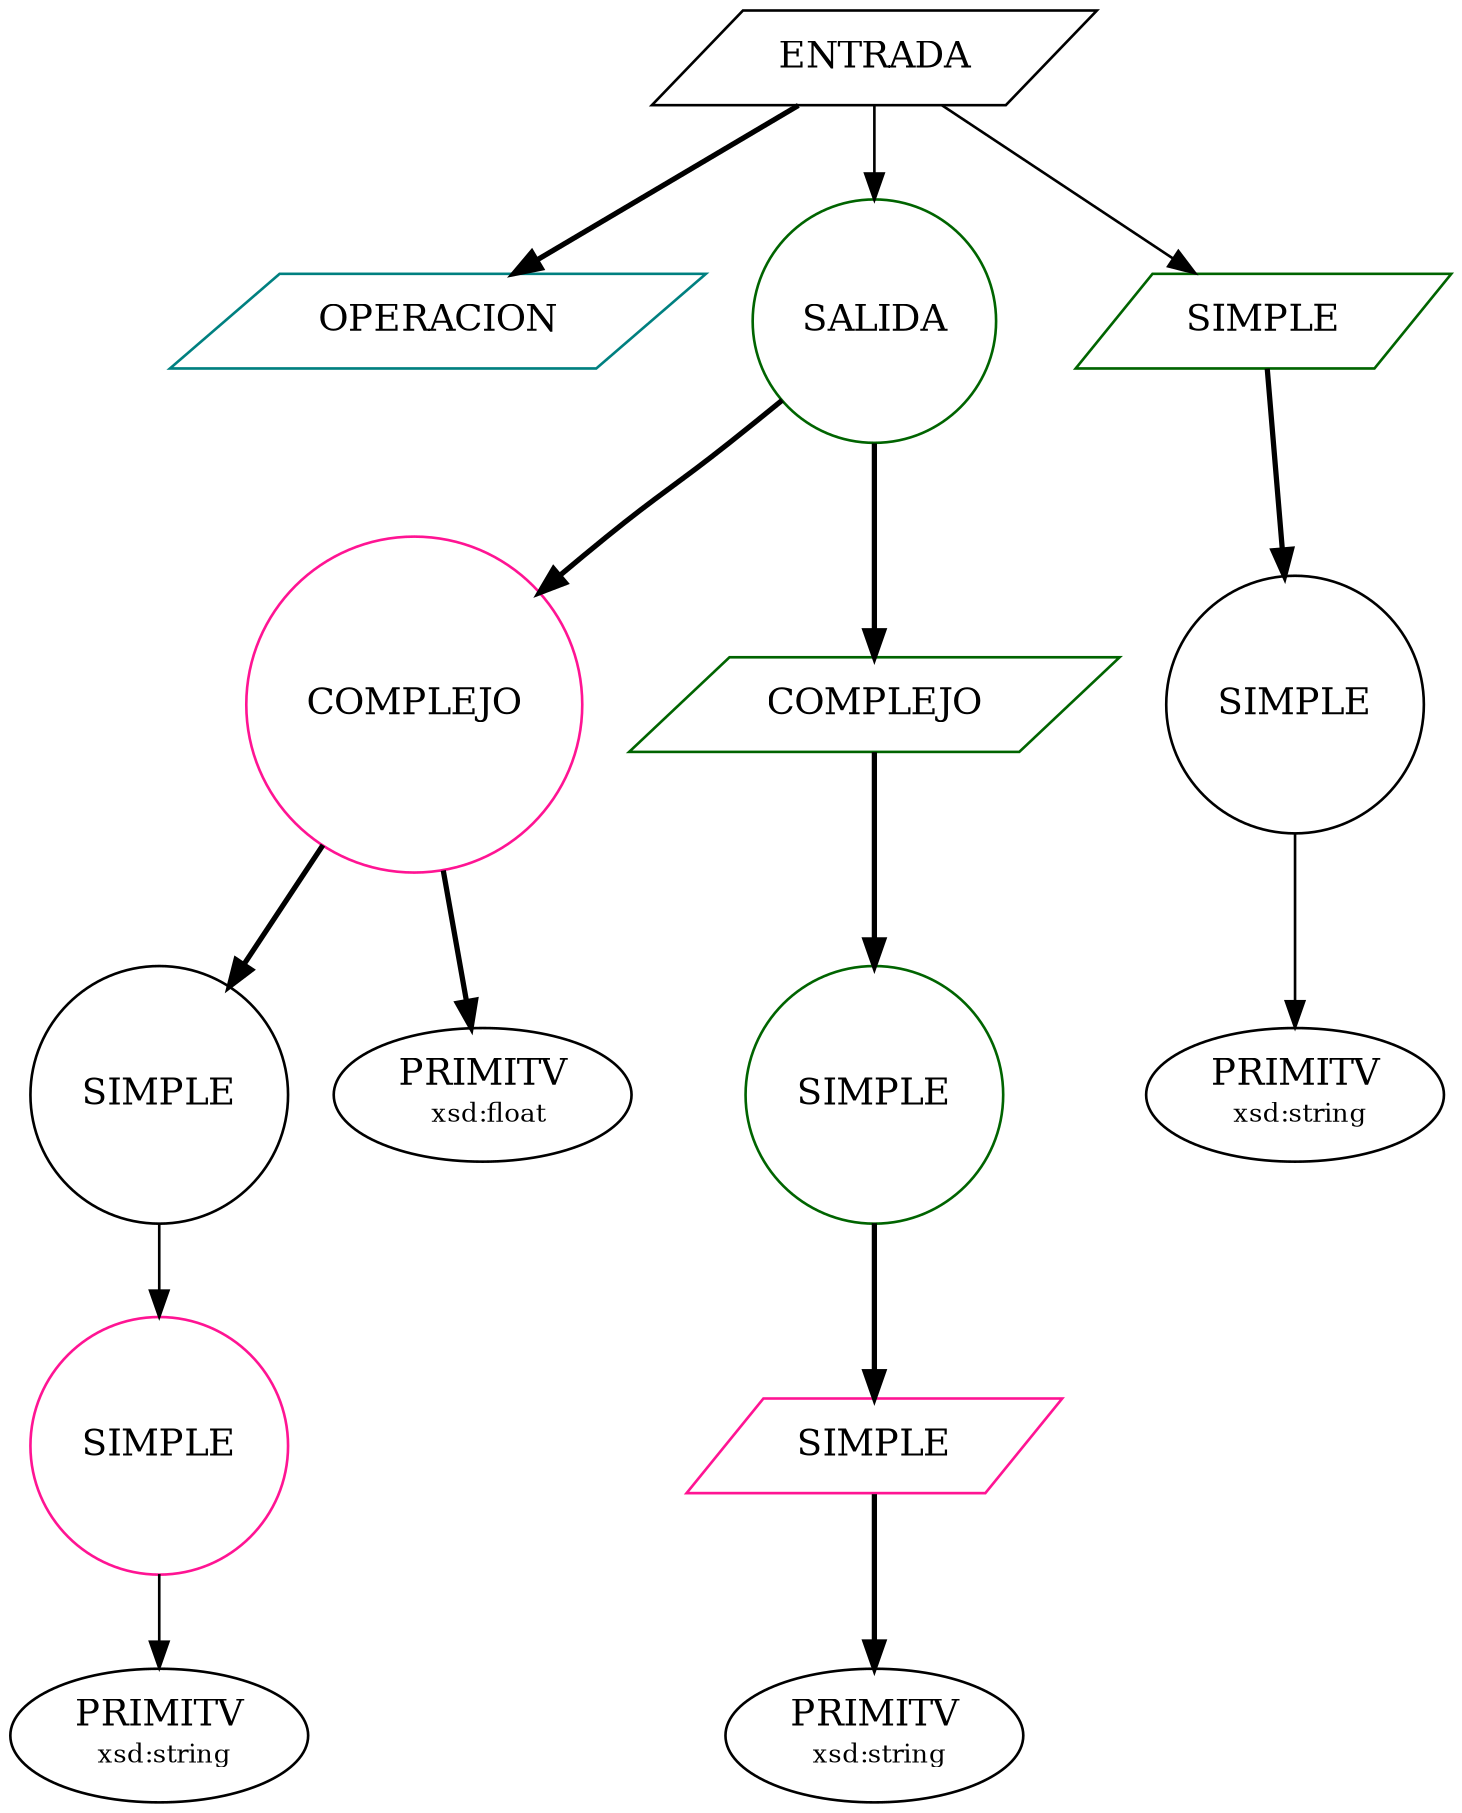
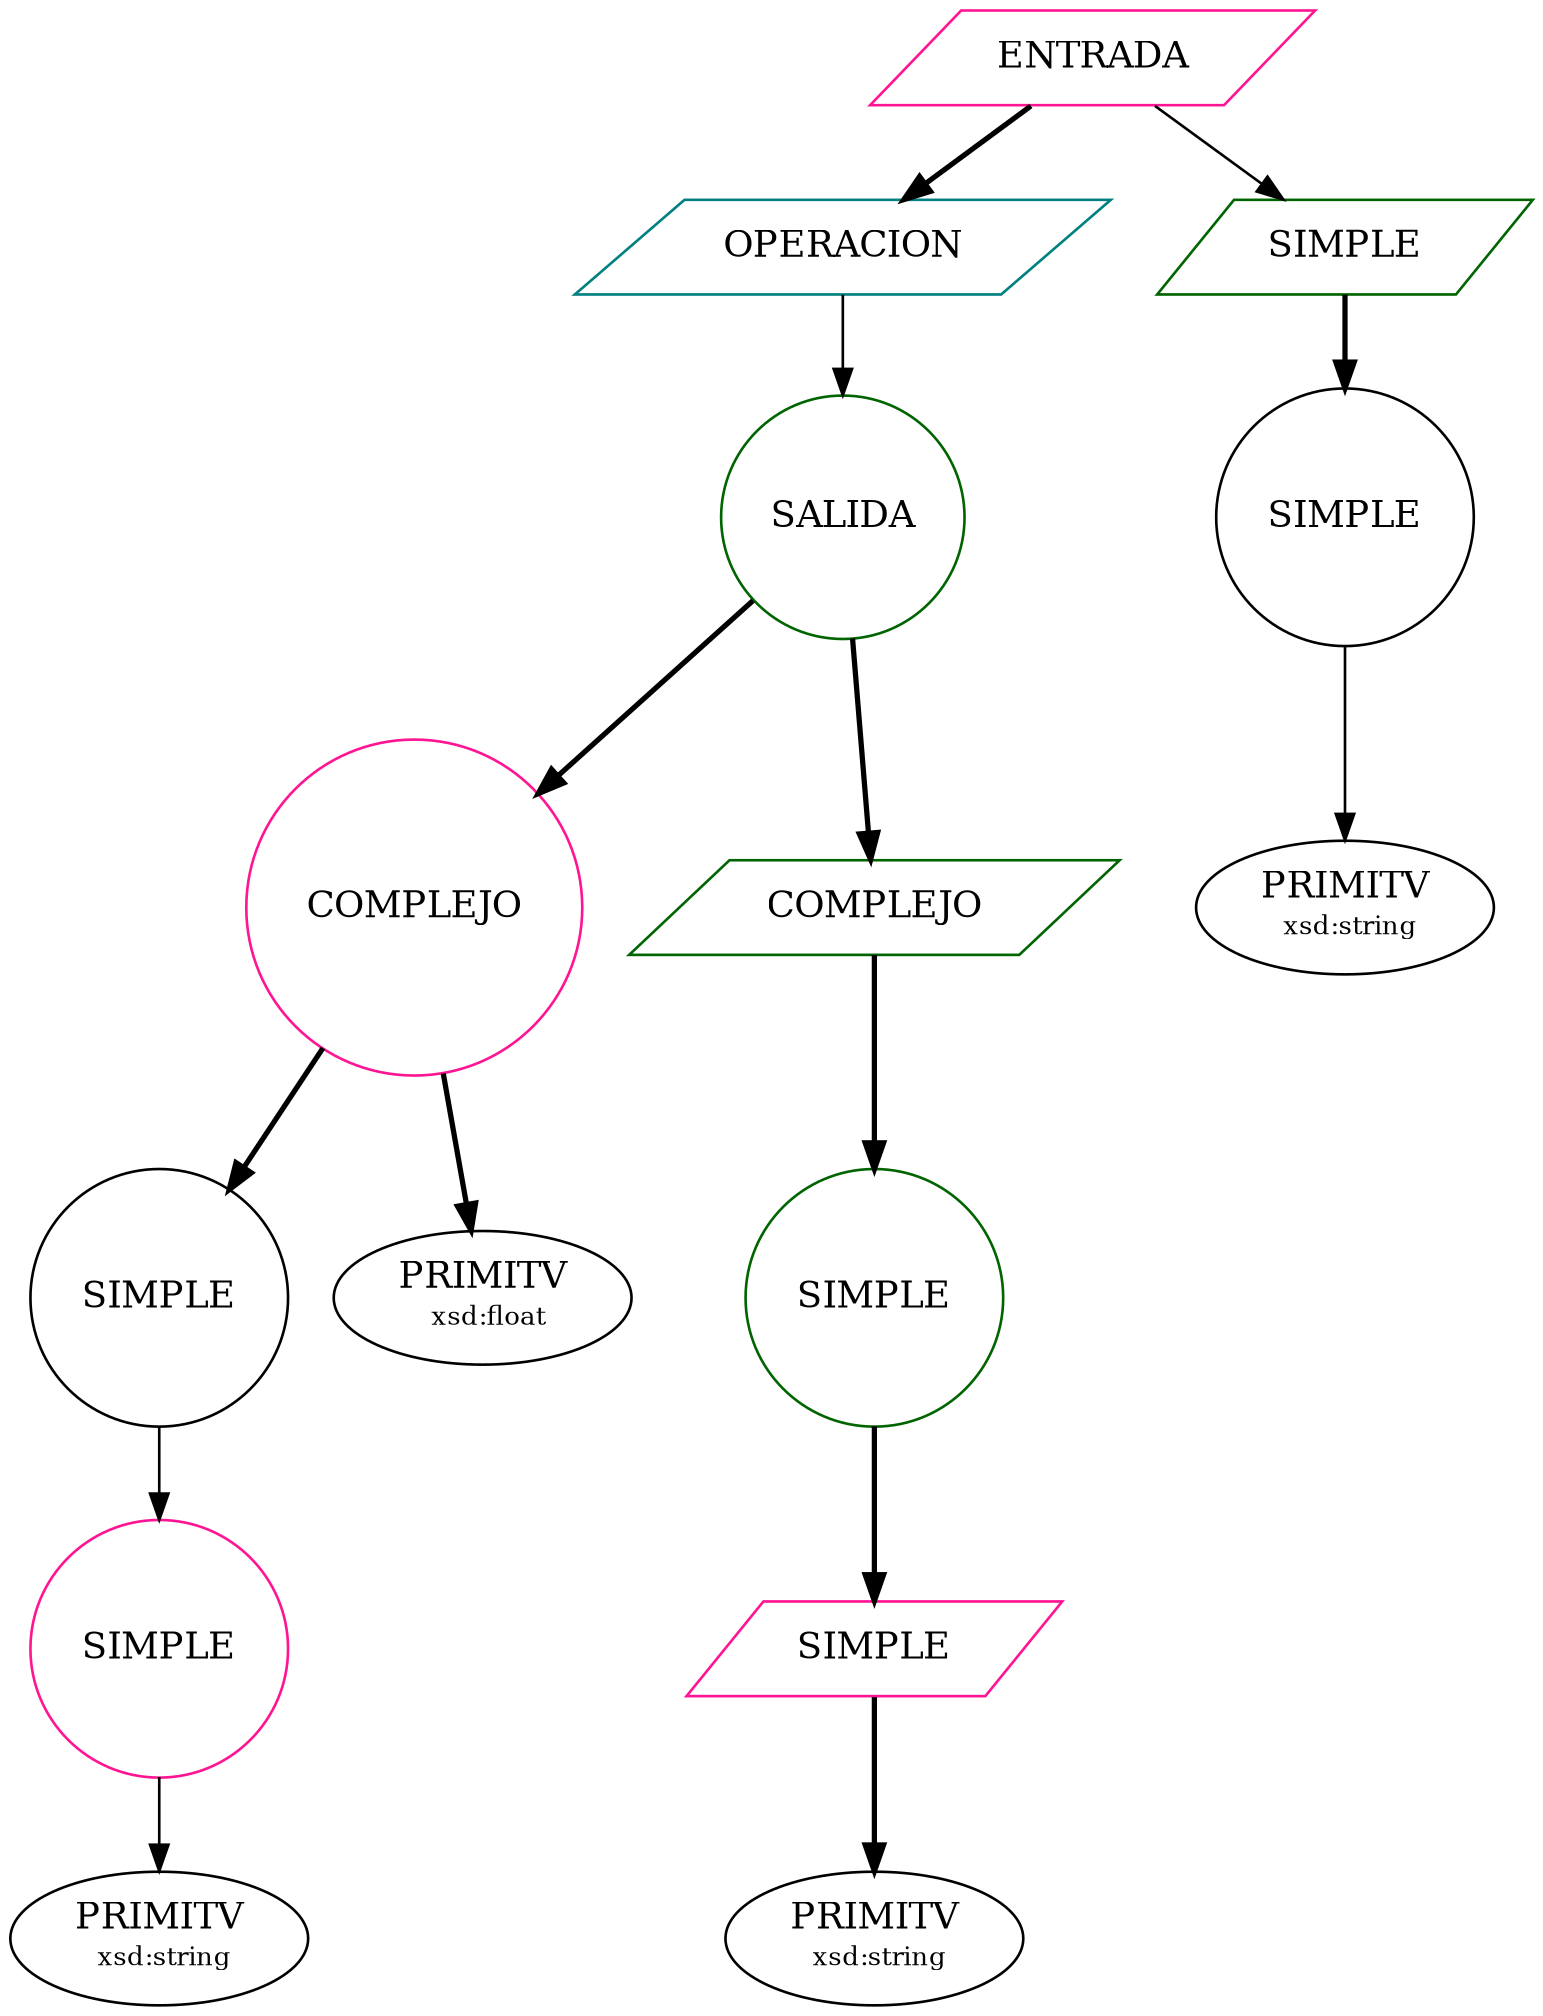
node "ENTRADA": color black -> deeppink
edge "ENTRADA" -> "SALIDA": now "OPERACION" -> "SALIDA"
